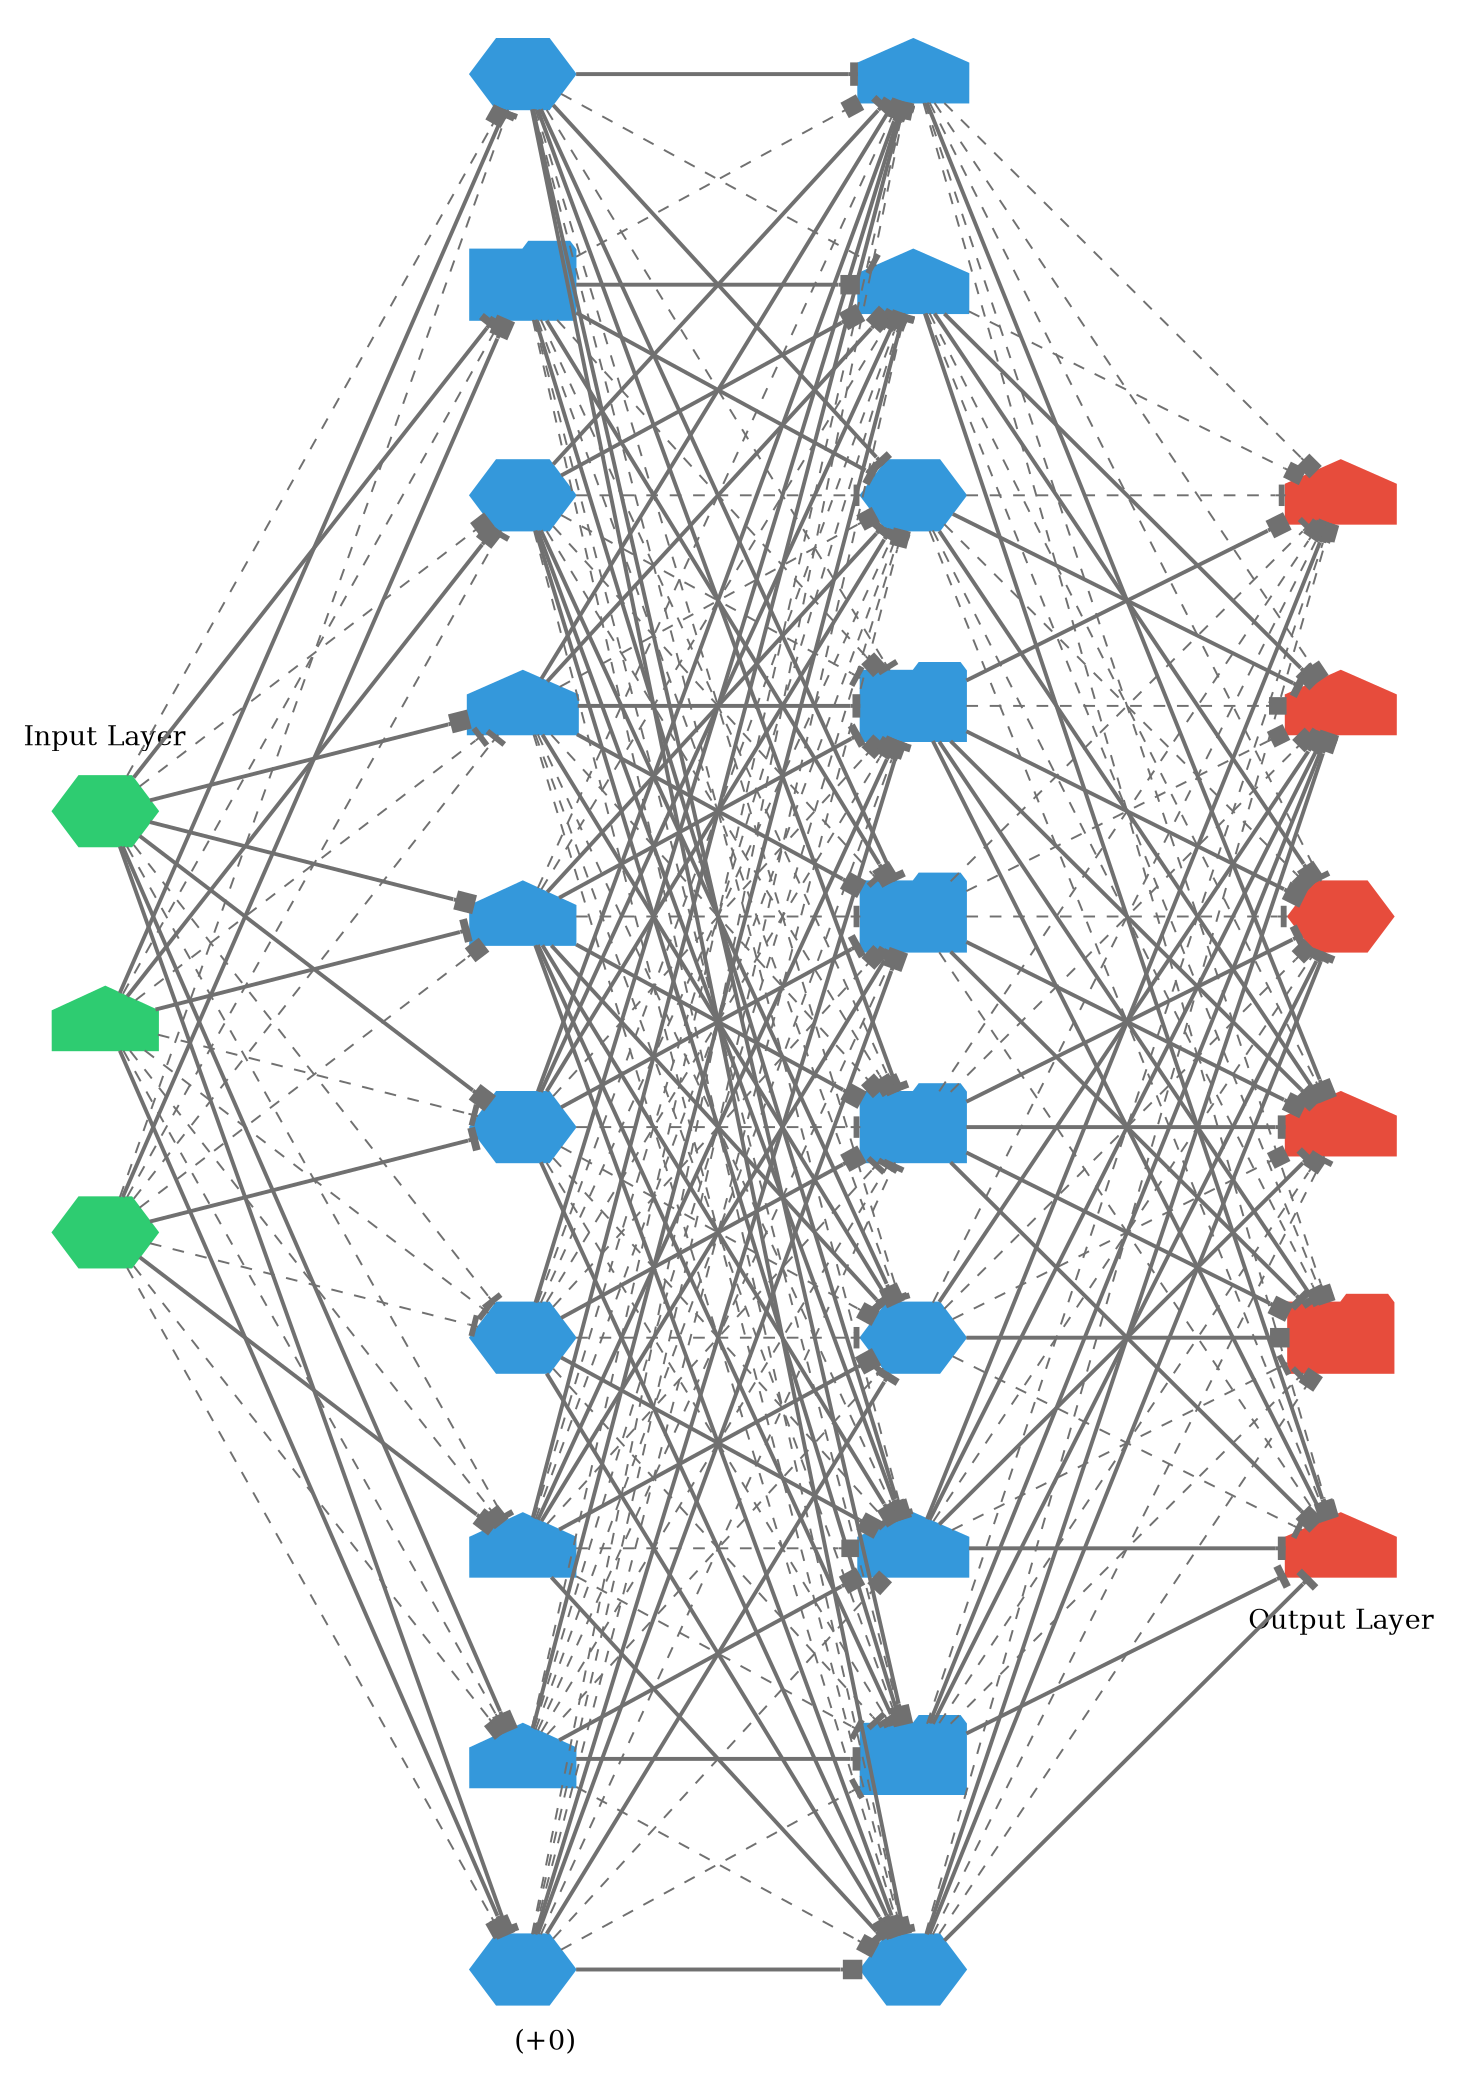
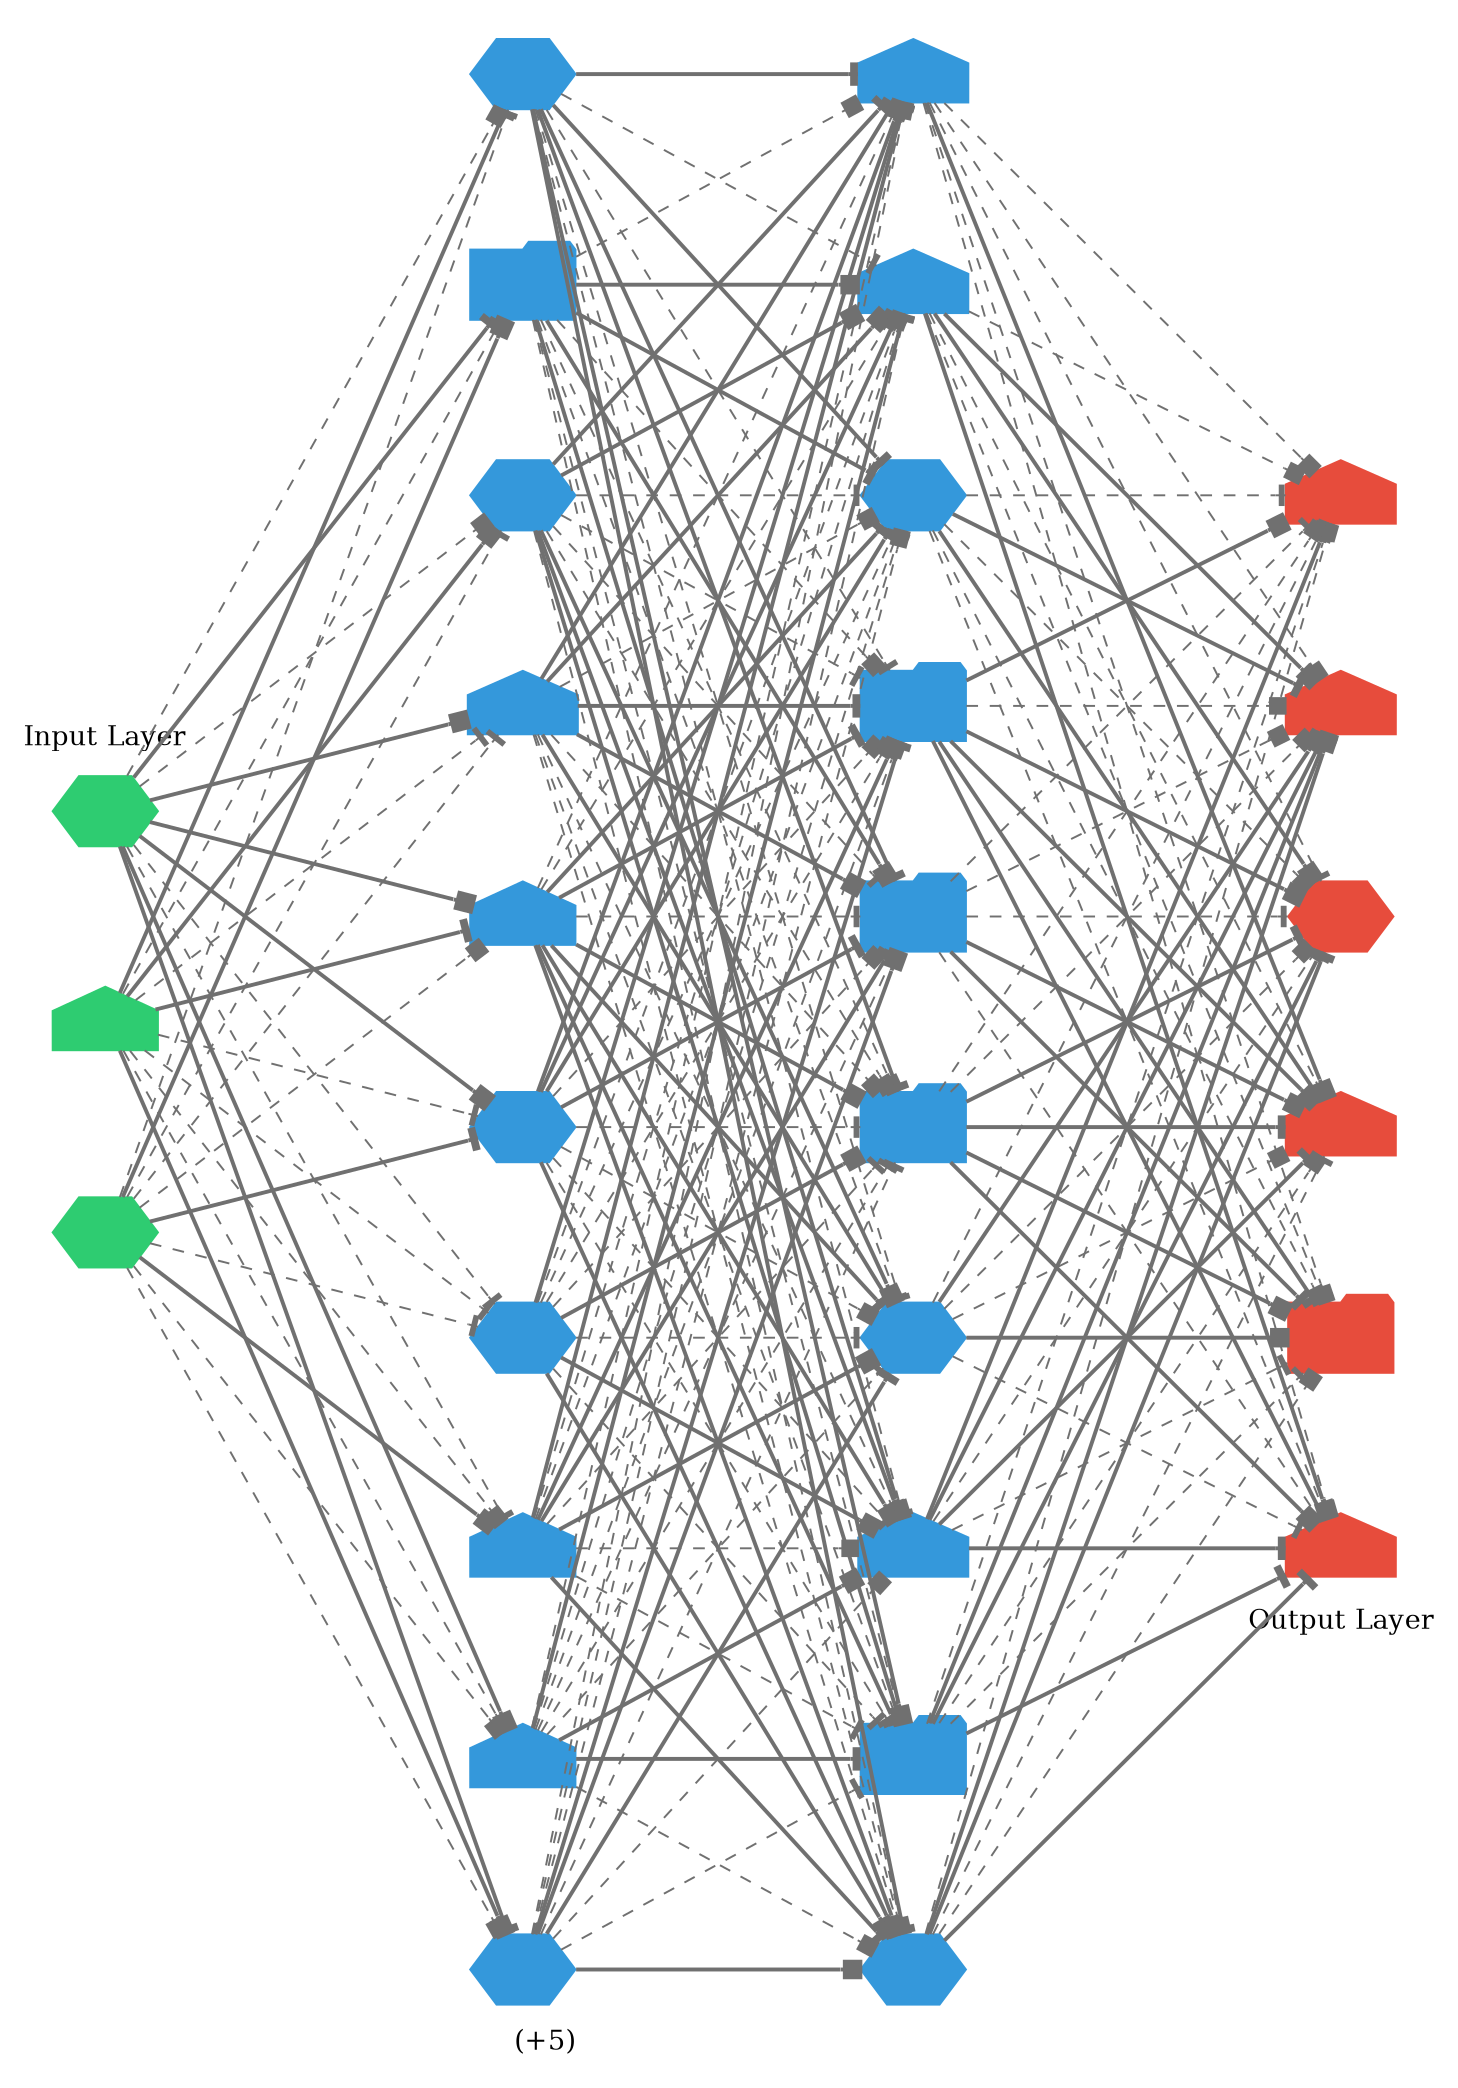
cluster " (+0)": label " (+0)" -> " (+5)"
